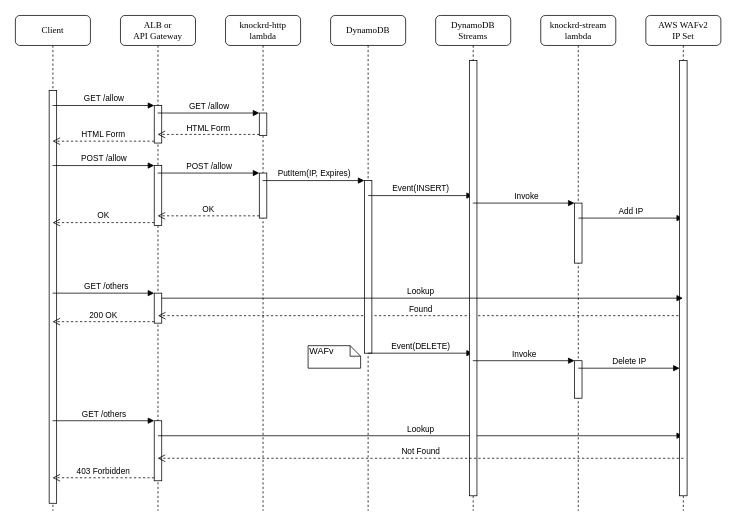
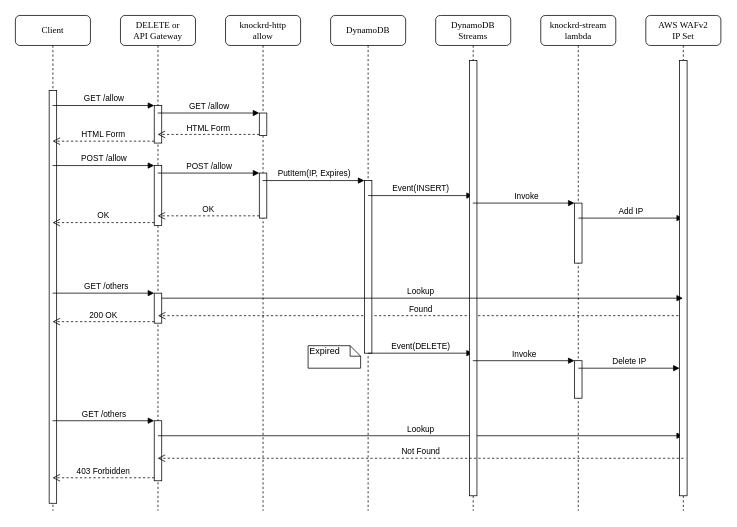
node "ALB or API Gateway": label "ALB or API Gateway" -> "DELETE or API Gateway"
node "knockrd-http lambda": label "knockrd-http lambda" -> "knockrd-http allow"
node "WAFv": label "WAFv" -> "Expired"
